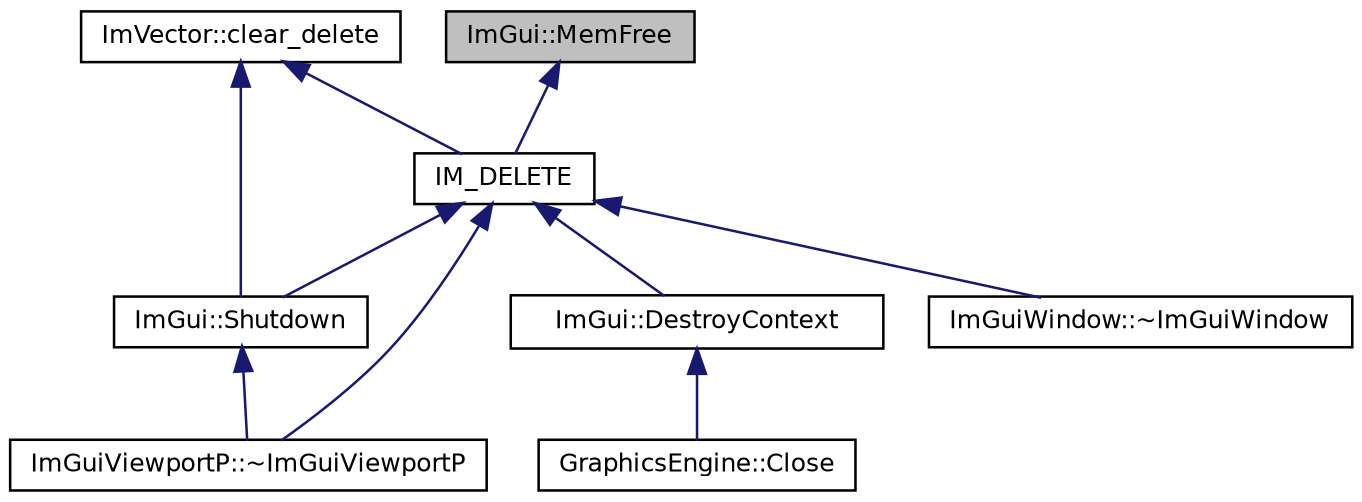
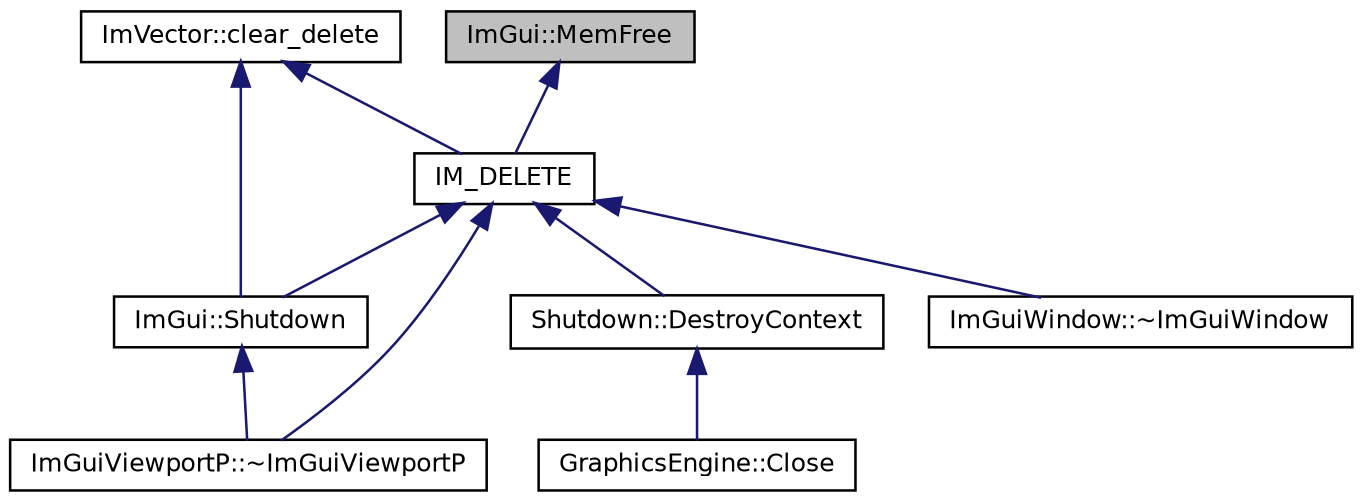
node "ImGui::DestroyContext": label "ImGui::DestroyContext" -> "Shutdown::DestroyContext"
